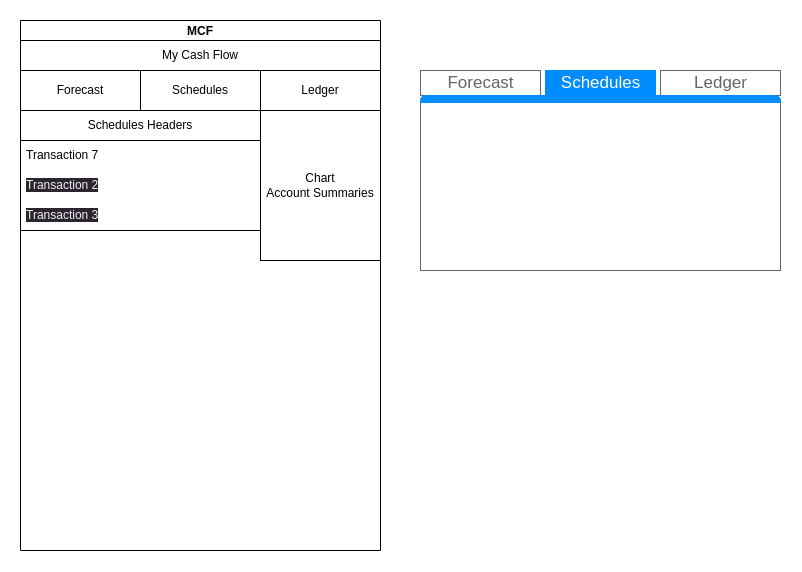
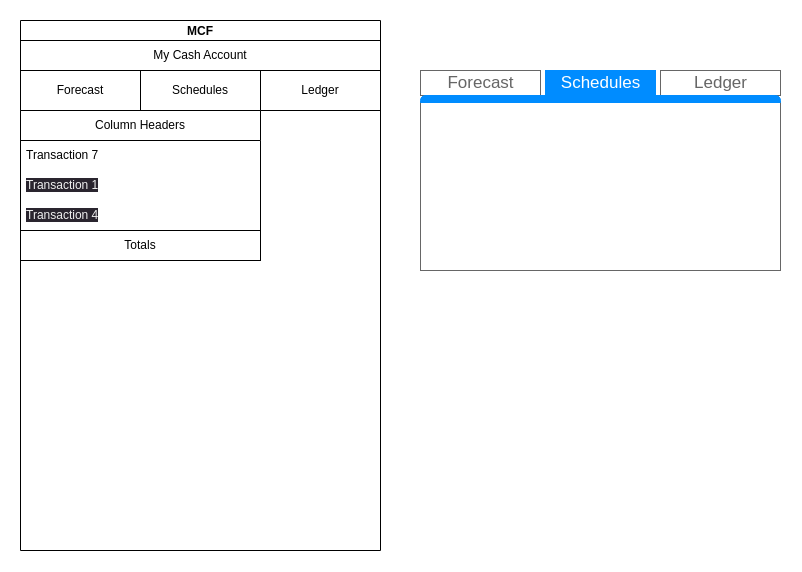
node "My Cash Flow": label "My Cash Flow" -> "My Cash Account"
node "Schedules Headers": label "Schedules Headers" -> "Column Headers"
node "Transaction 2": label "Transaction 2" -> "Transaction 1"
node "Chart Account Summaries": removed
node "Transaction 3": label "Transaction 3" -> "Transaction 4"
node "Totals": added
